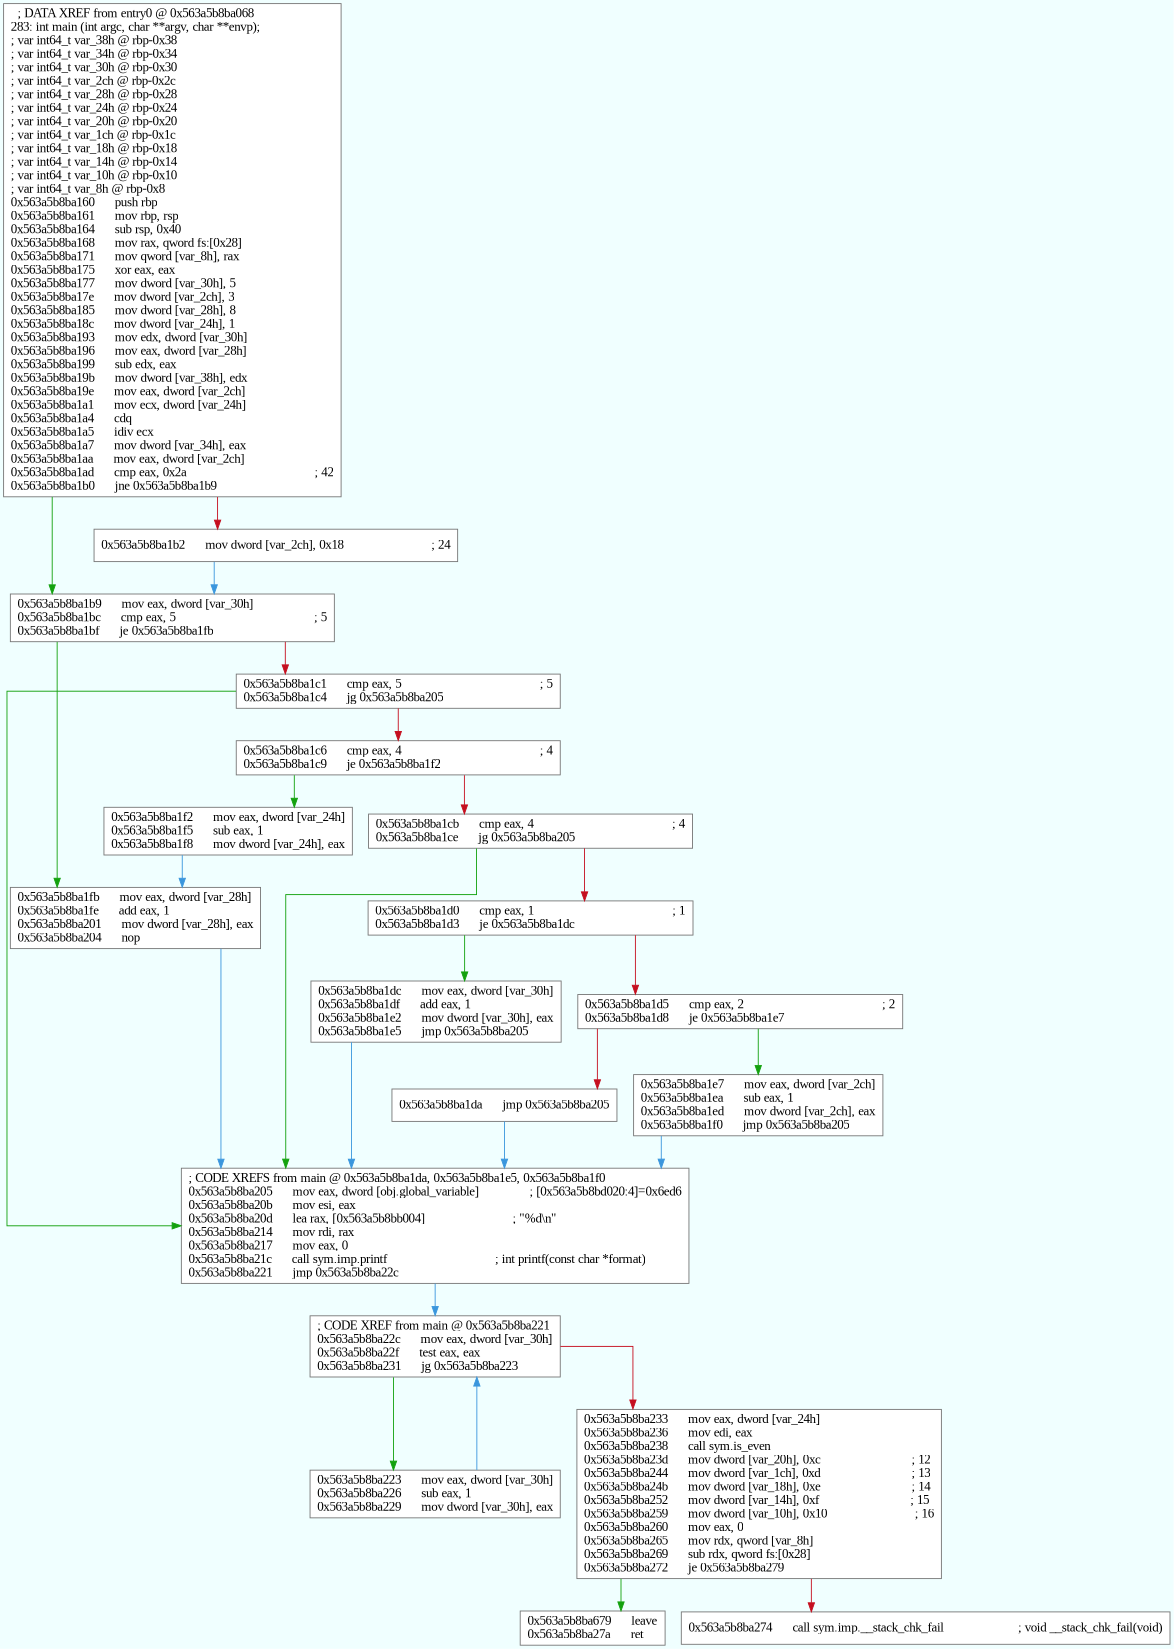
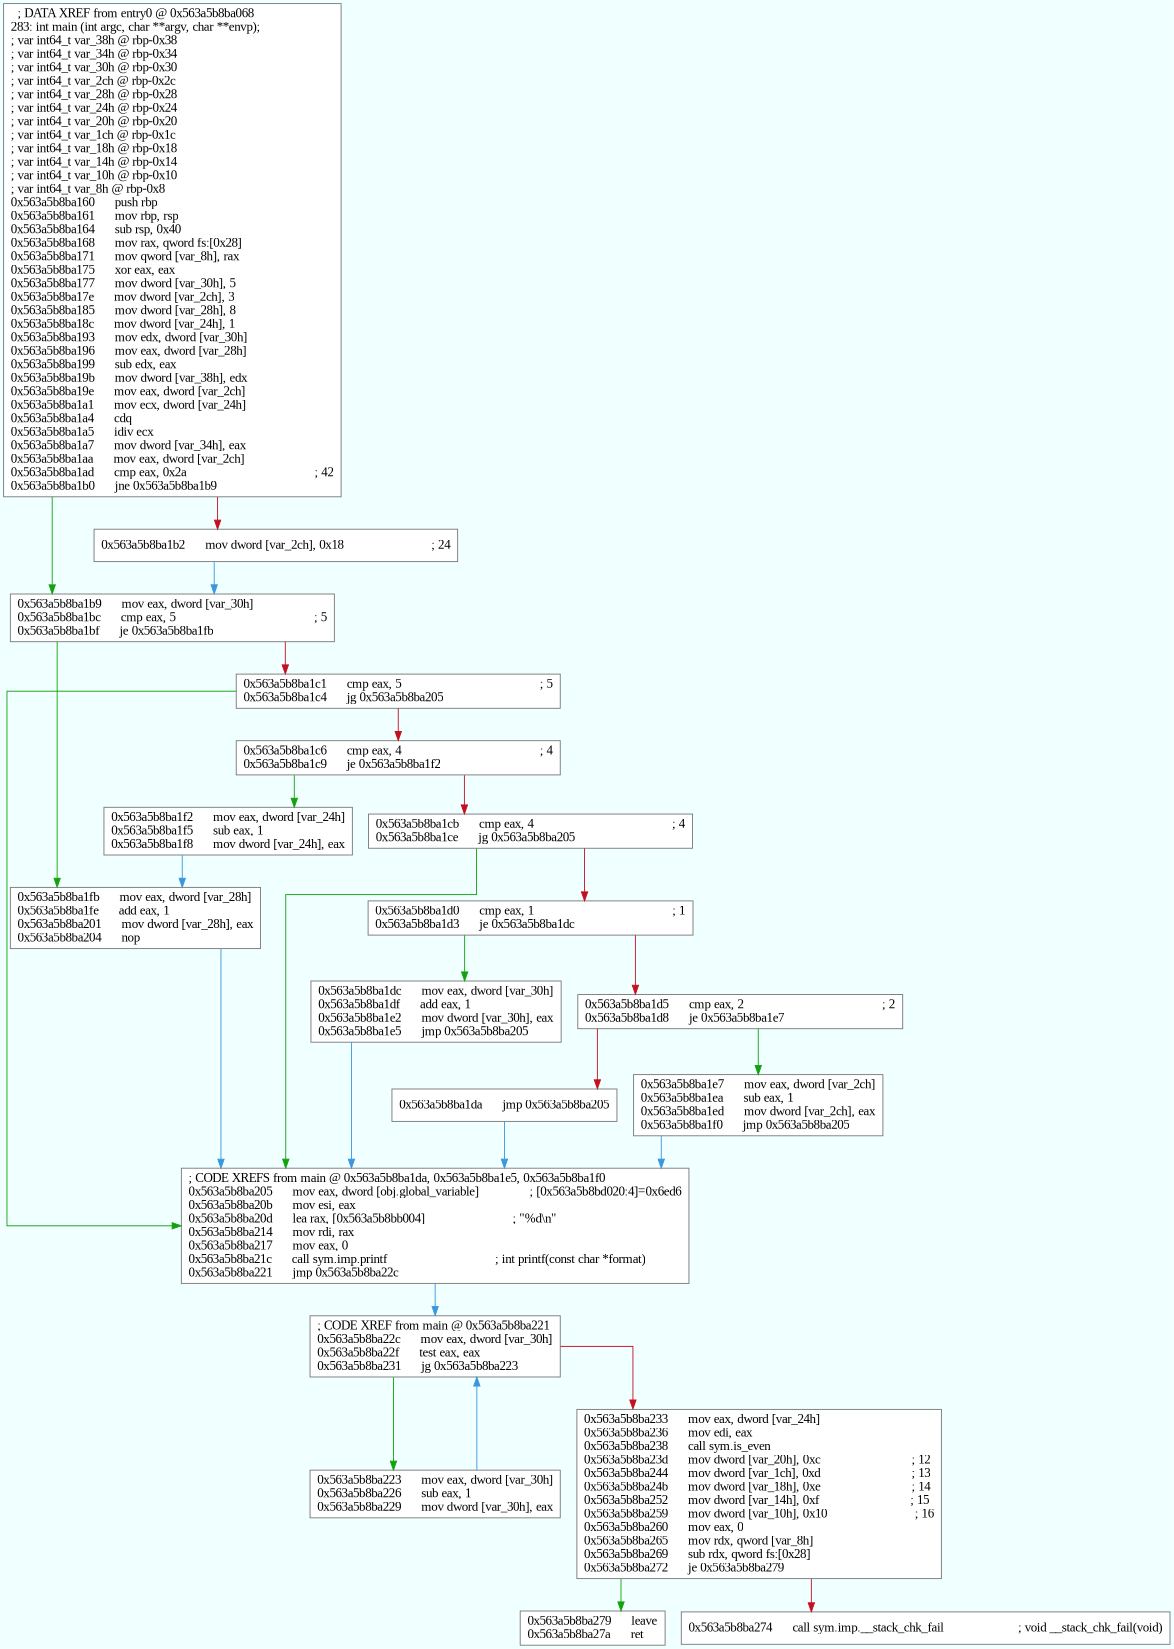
node "0x563a5b8ba679      leave 0x563a5b8ba27a      ret": label "0x563a5b8ba679      leave 0x563a5b8ba27a      ret" -> "0x563a5b8ba279      leave 0x563a5b8ba27a      ret"
